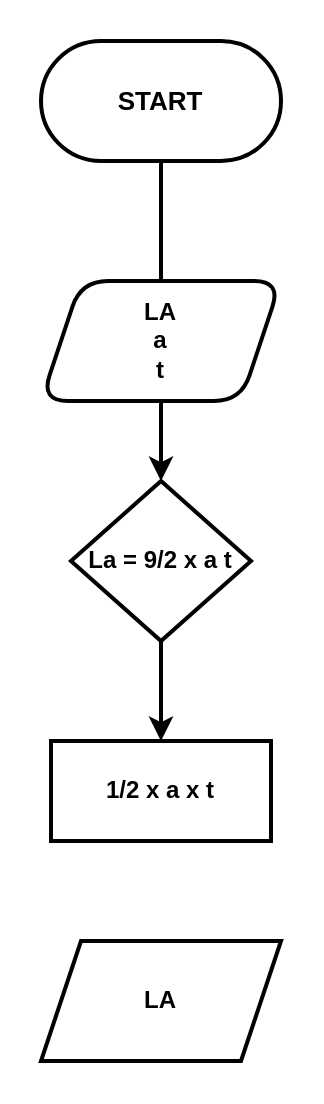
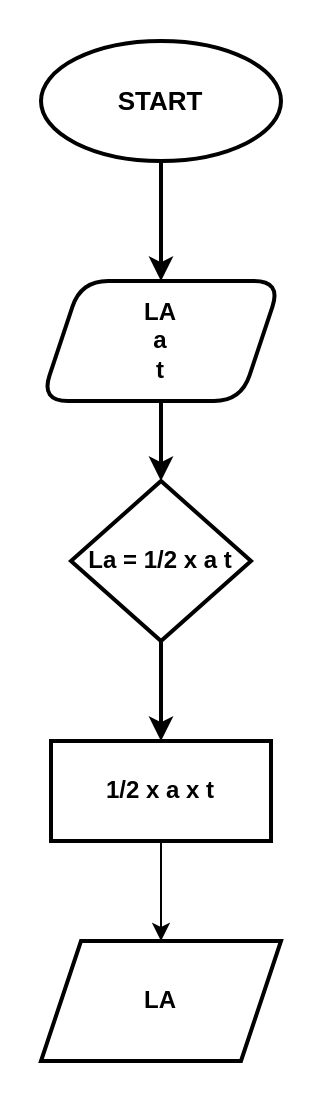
node "START": shape rounded rectangle -> ellipse
edge "START" -- "LA a t": arrowhead none -> classic
node "La = 9/2 x a t": label "La = 9/2 x a t" -> "La = 1/2 x a t"
edge "1/2 x a x t" -> "LA": added
